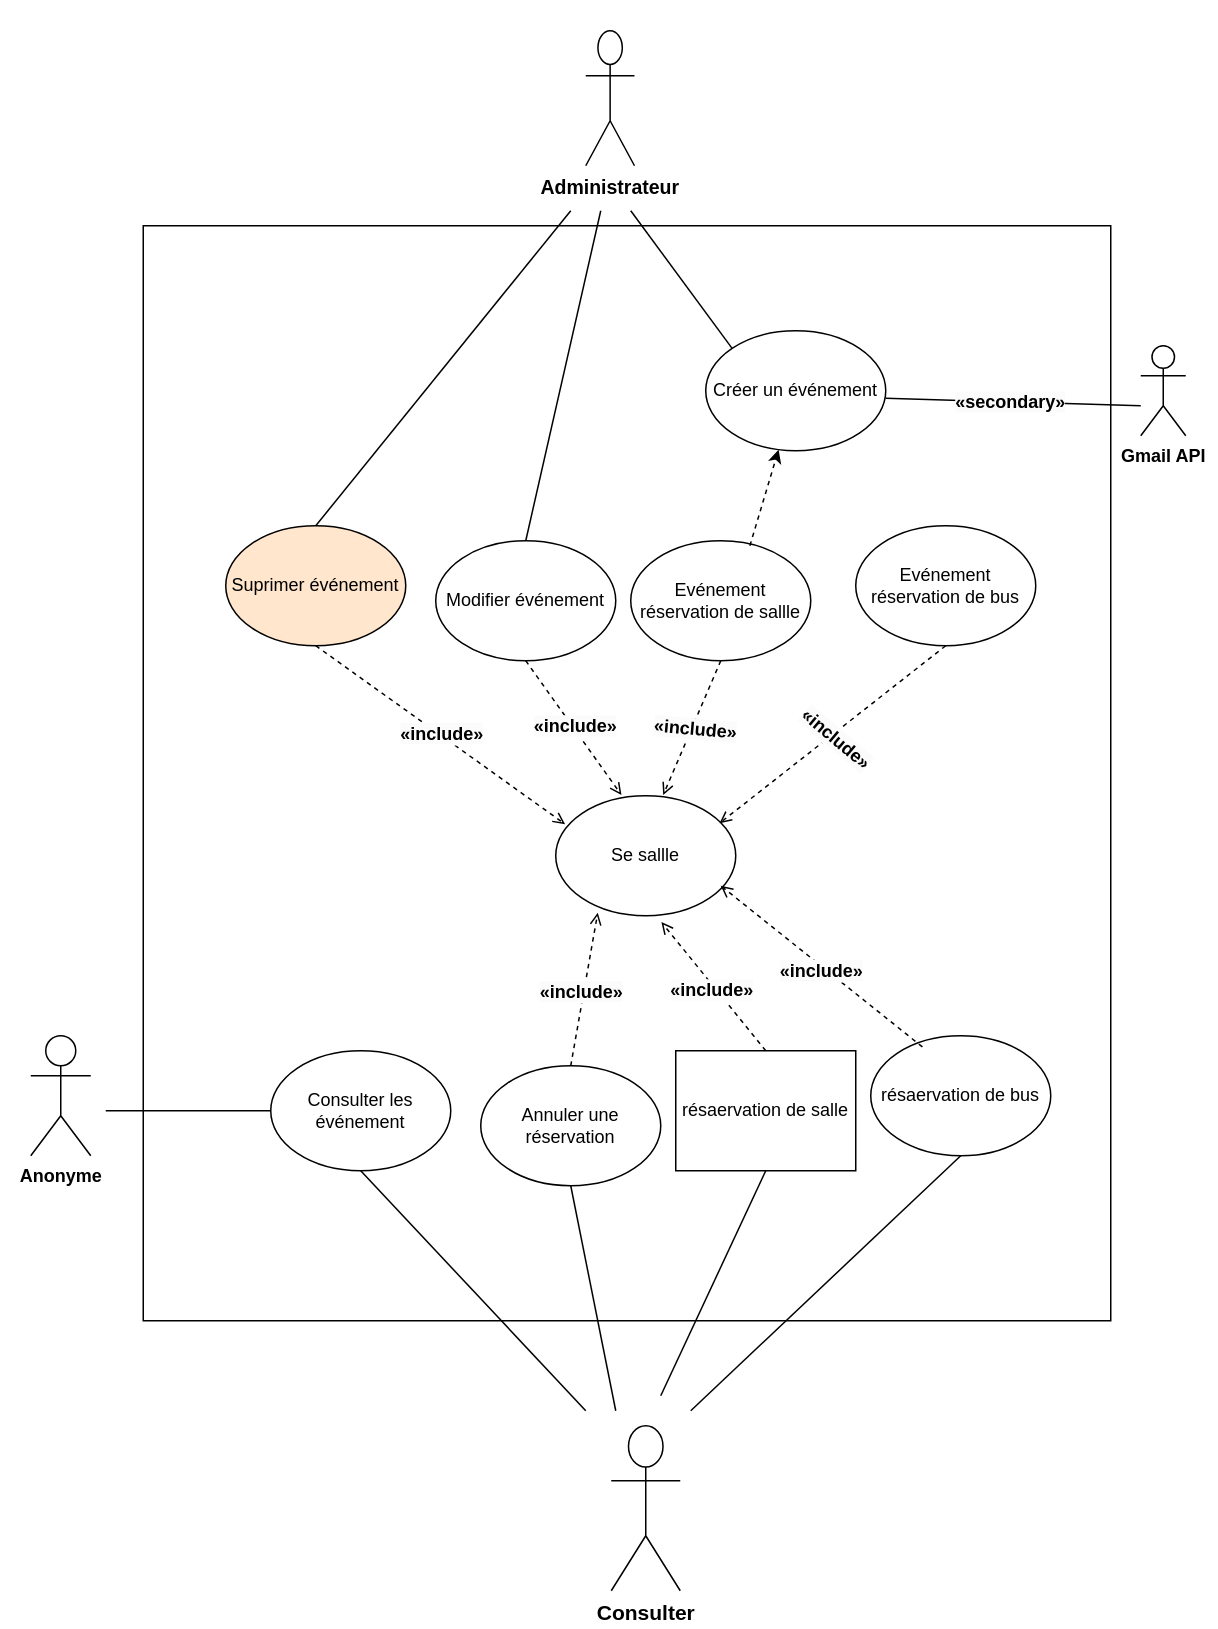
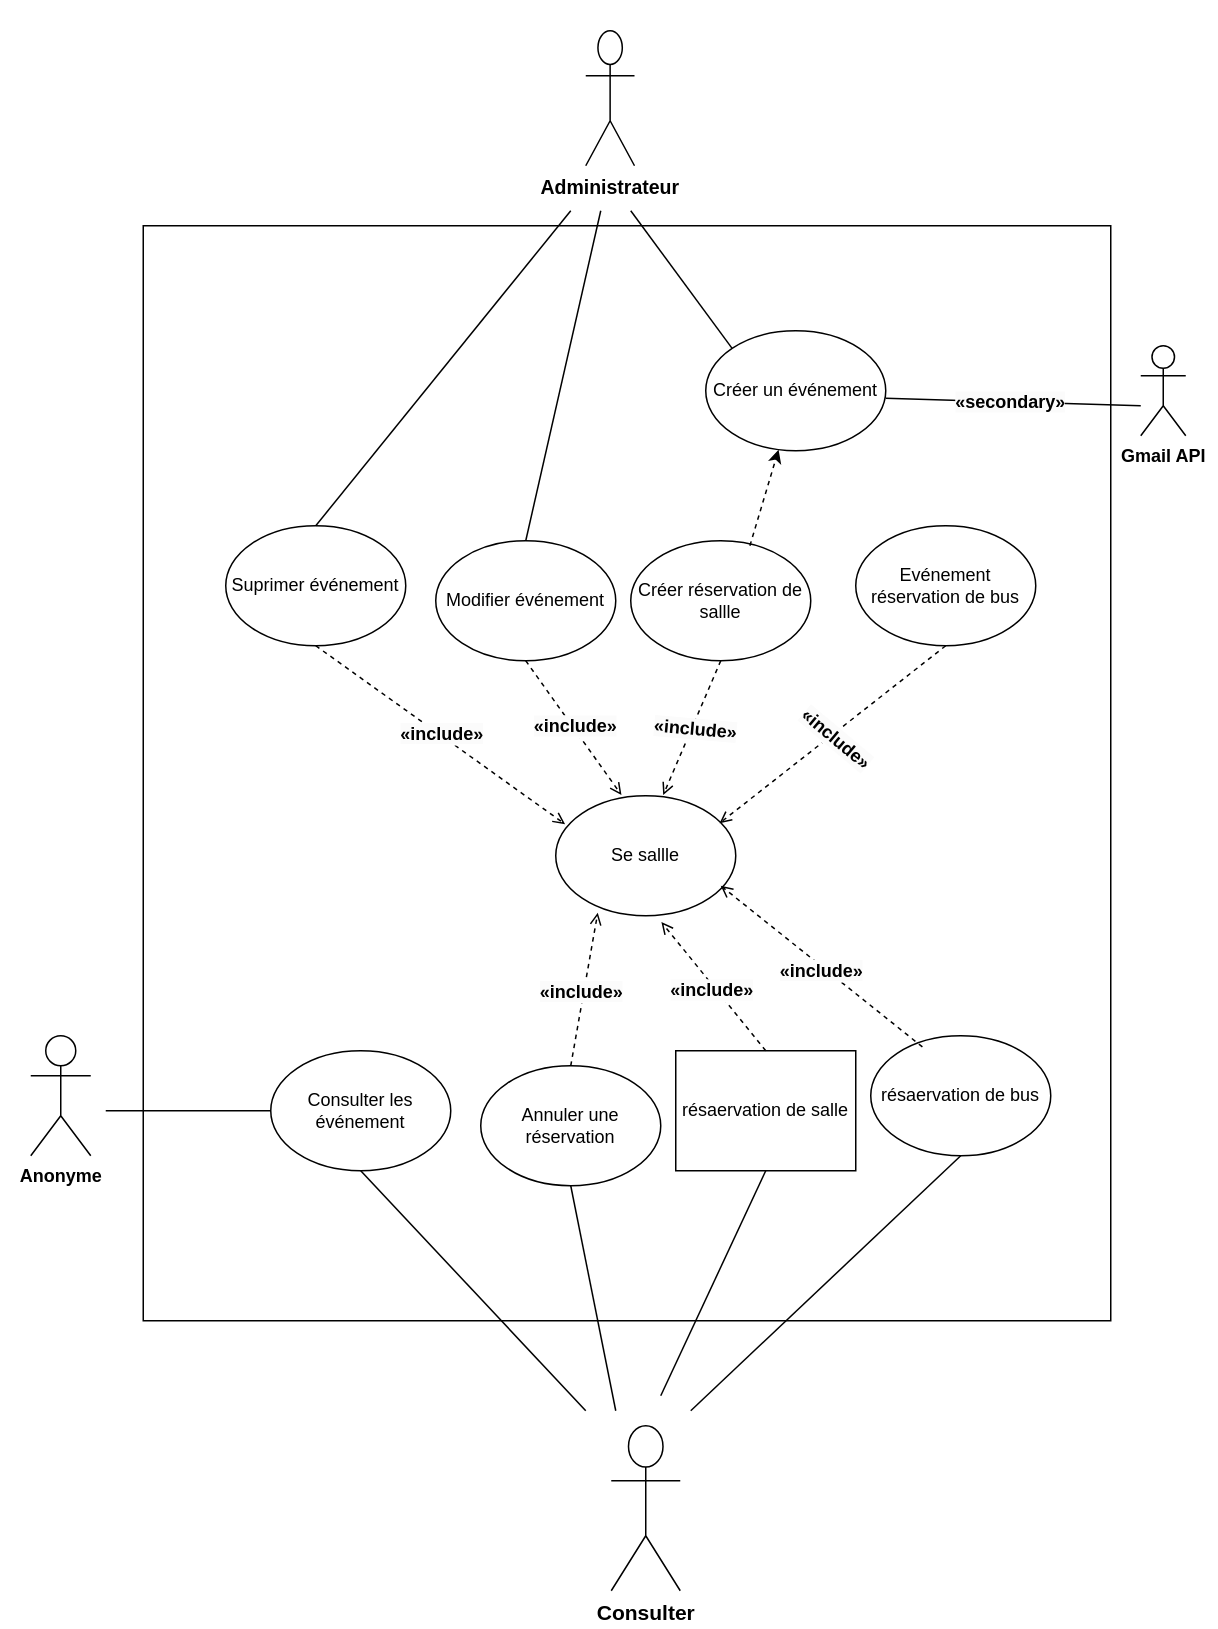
node "Suprimer événement": fillcolor #ffe6cc -> #ffffff
node "Evénement réservation de sallle": label "Evénement réservation de sallle" -> "Créer réservation de sallle"
